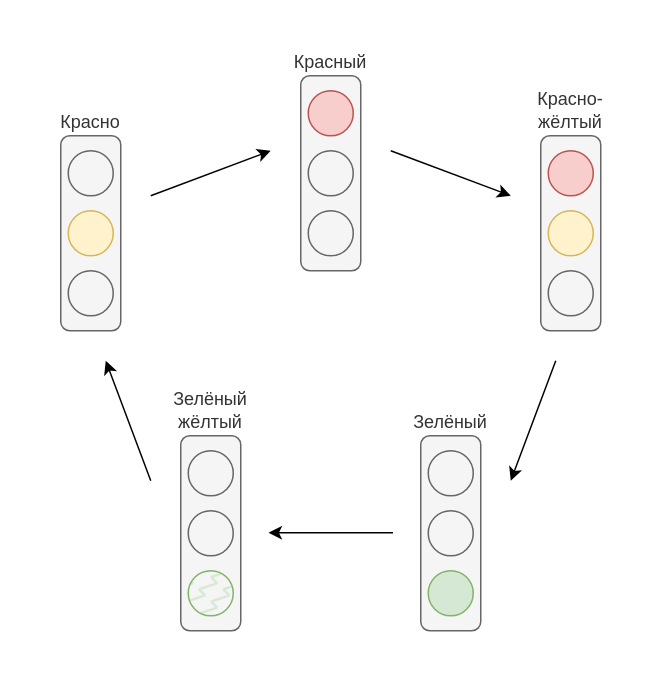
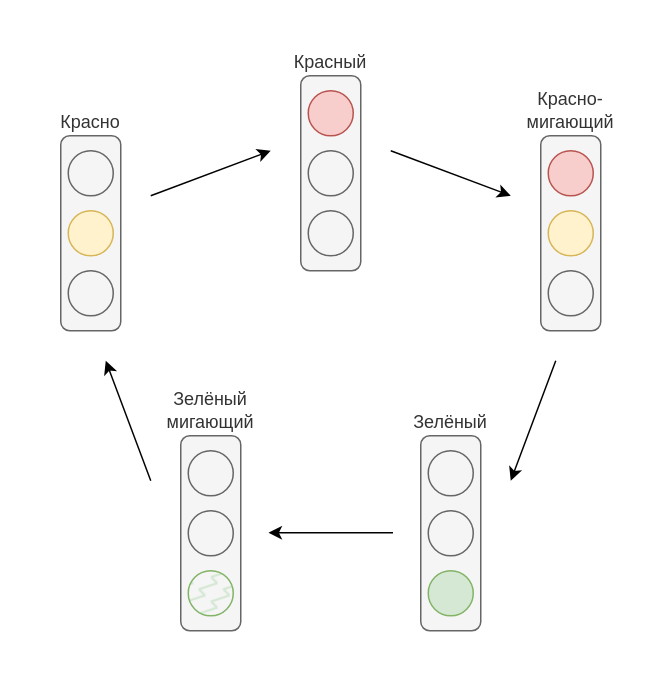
node "Красно-жёлтый": label "Красно-жёлтый" -> "Красно-мигающий"
node "Зелёный жёлтый": label "Зелёный жёлтый" -> "Зелёный мигающий"
